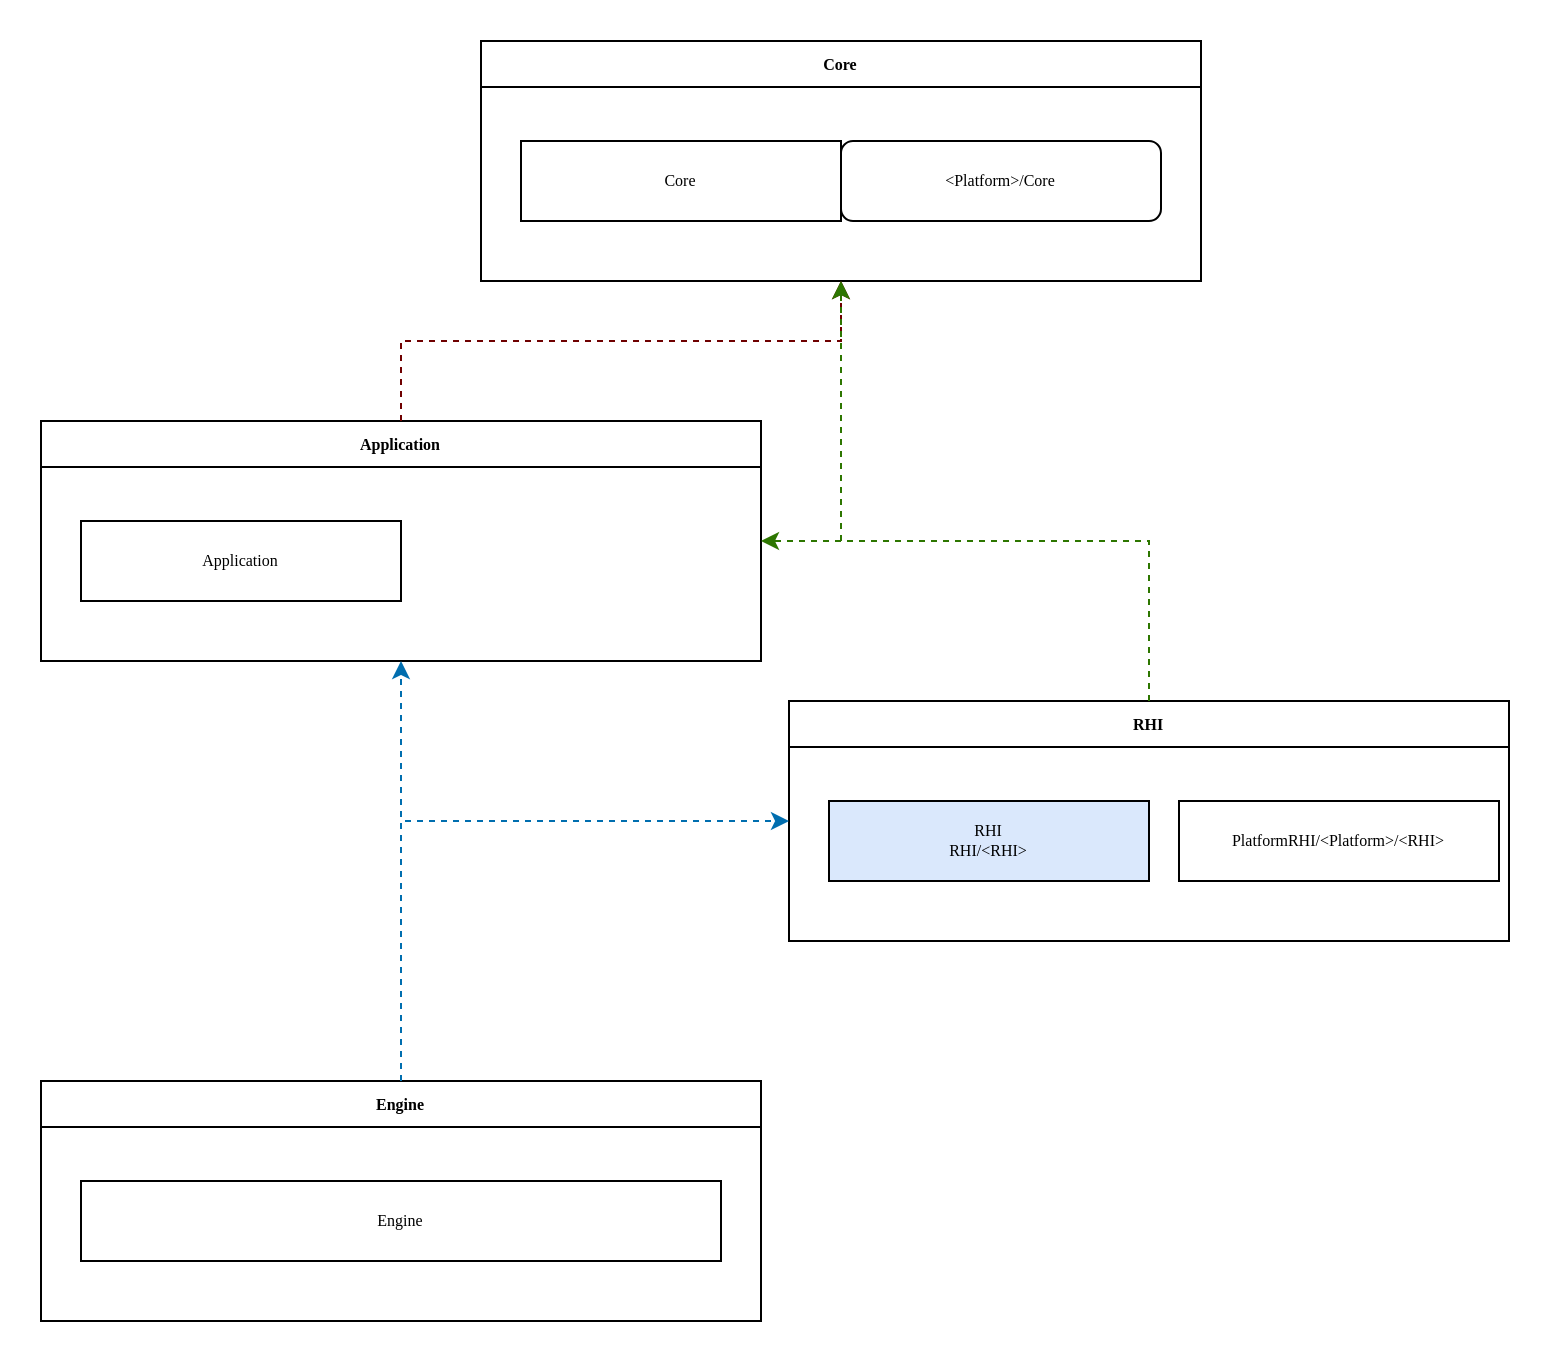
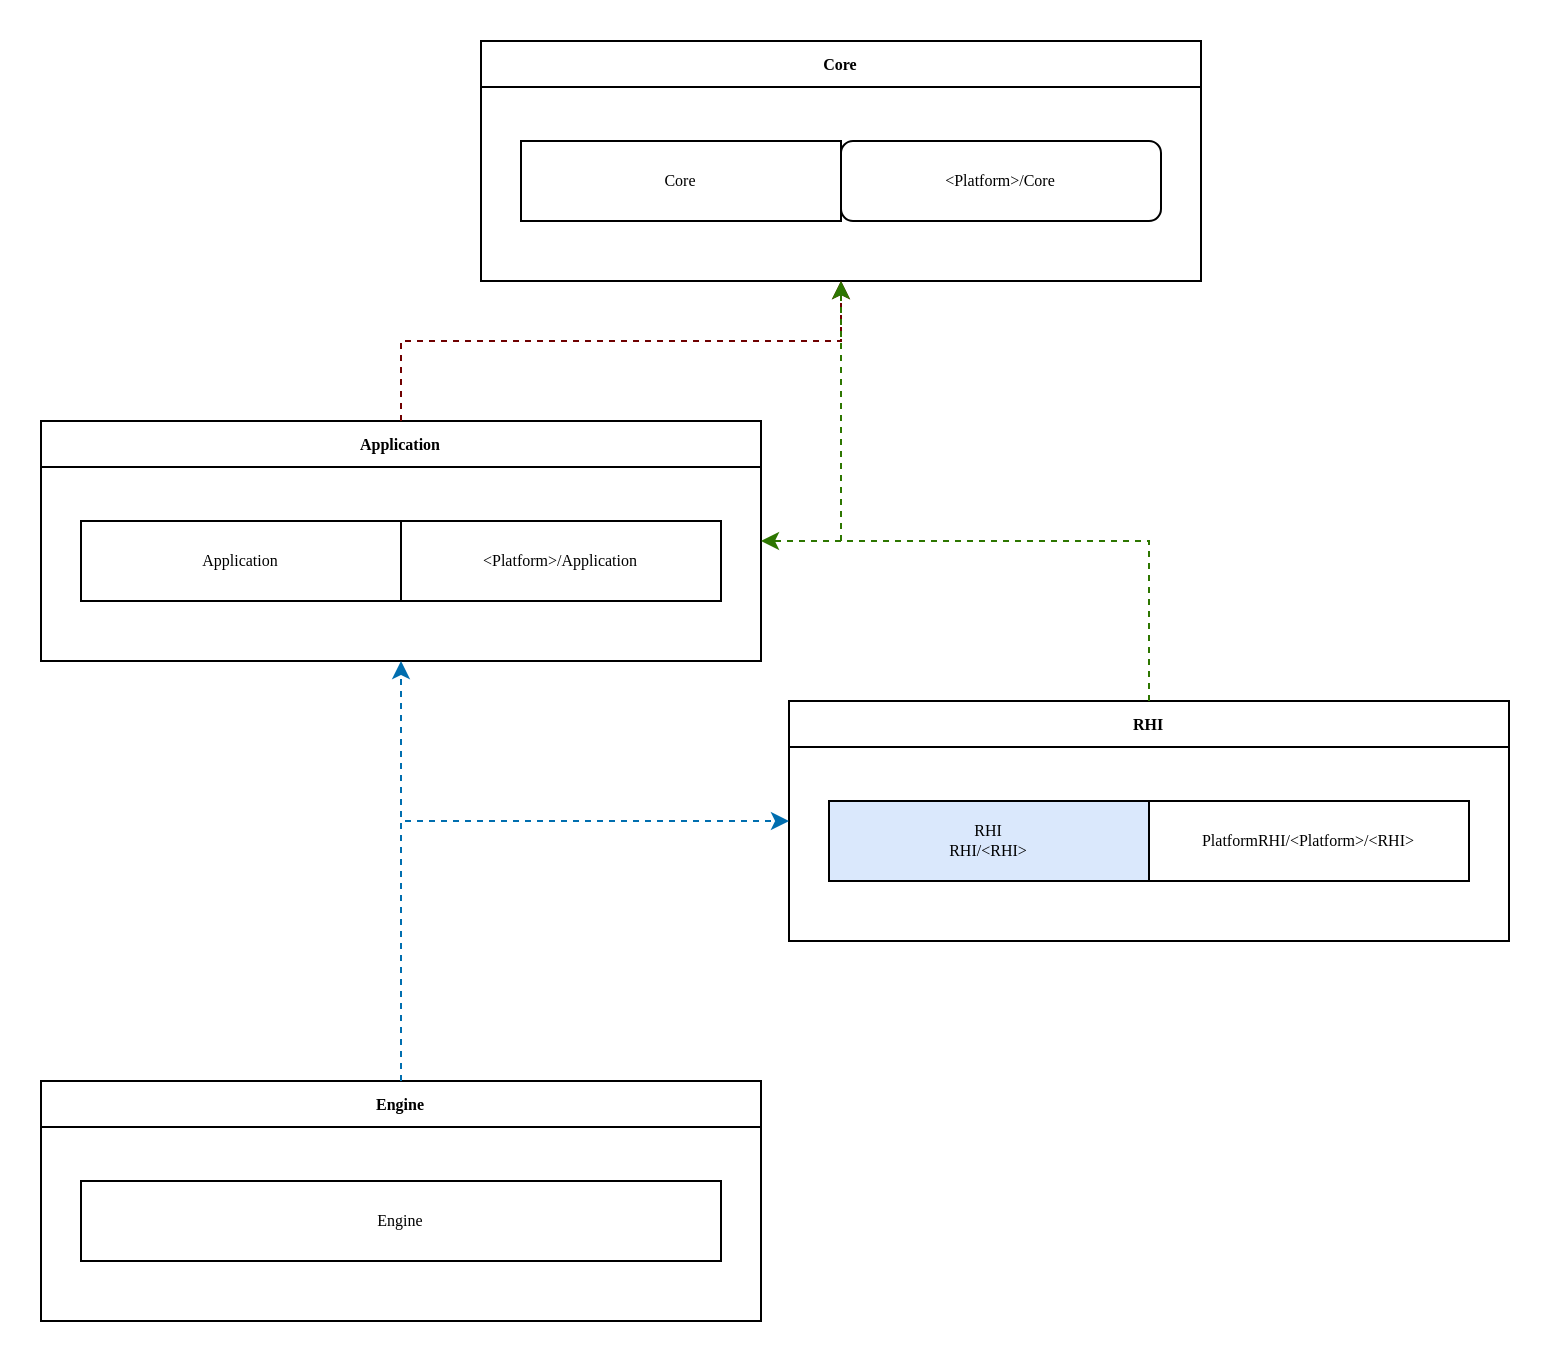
node "<Platform>/Application": added
node "PlatformRHI/<Platform>/<RHI>": moved (1339, 841) -> (1309, 841)
